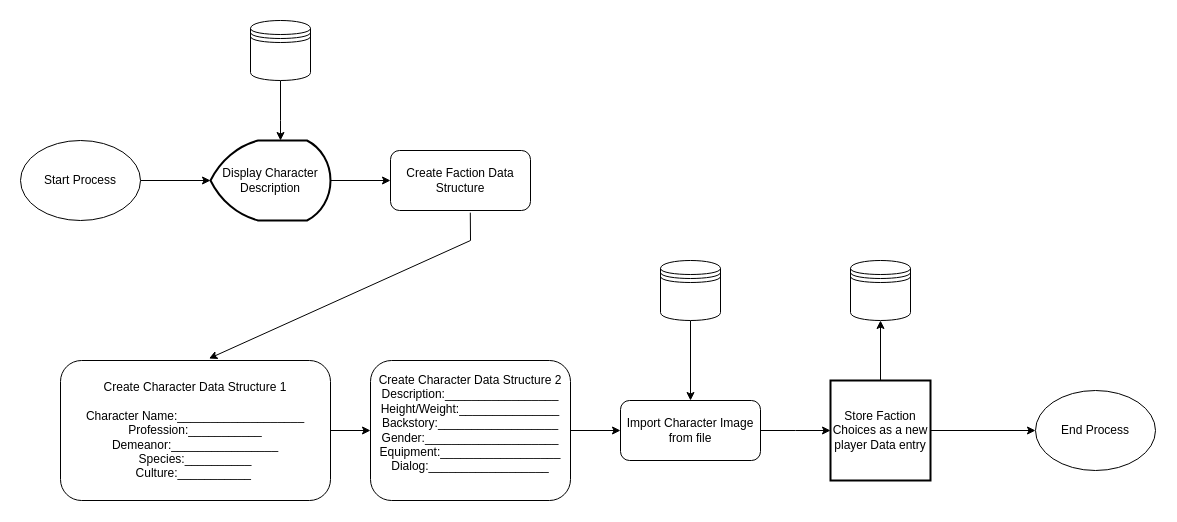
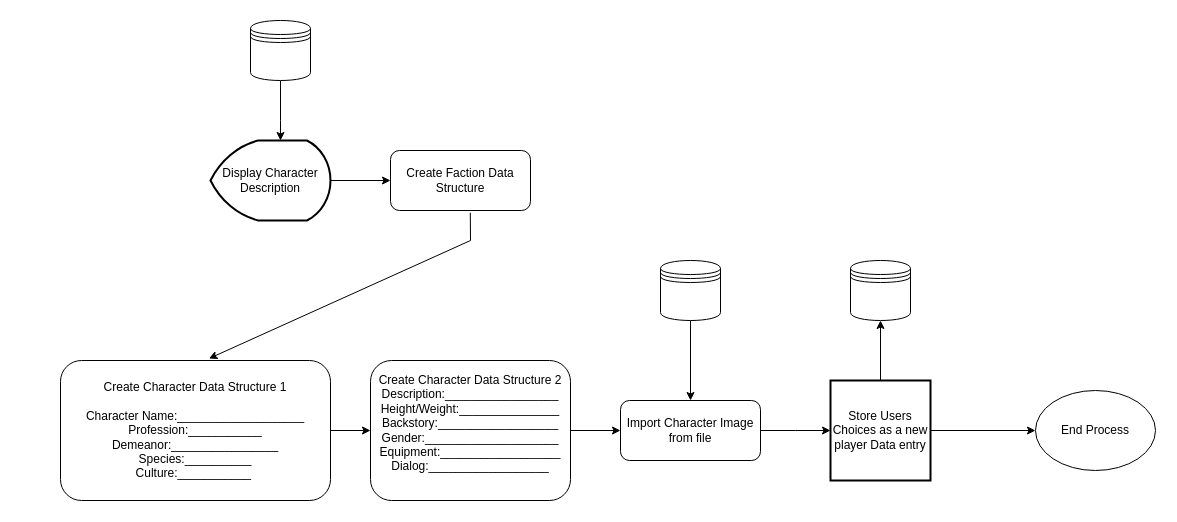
node "Start Process": removed
edge "Start Process" -> "Display Character Description": removed
node "Store Faction Choices as a new player Data entry": label "Store Faction Choices as a new player Data entry" -> "Store Users Choices as a new player Data entry"
